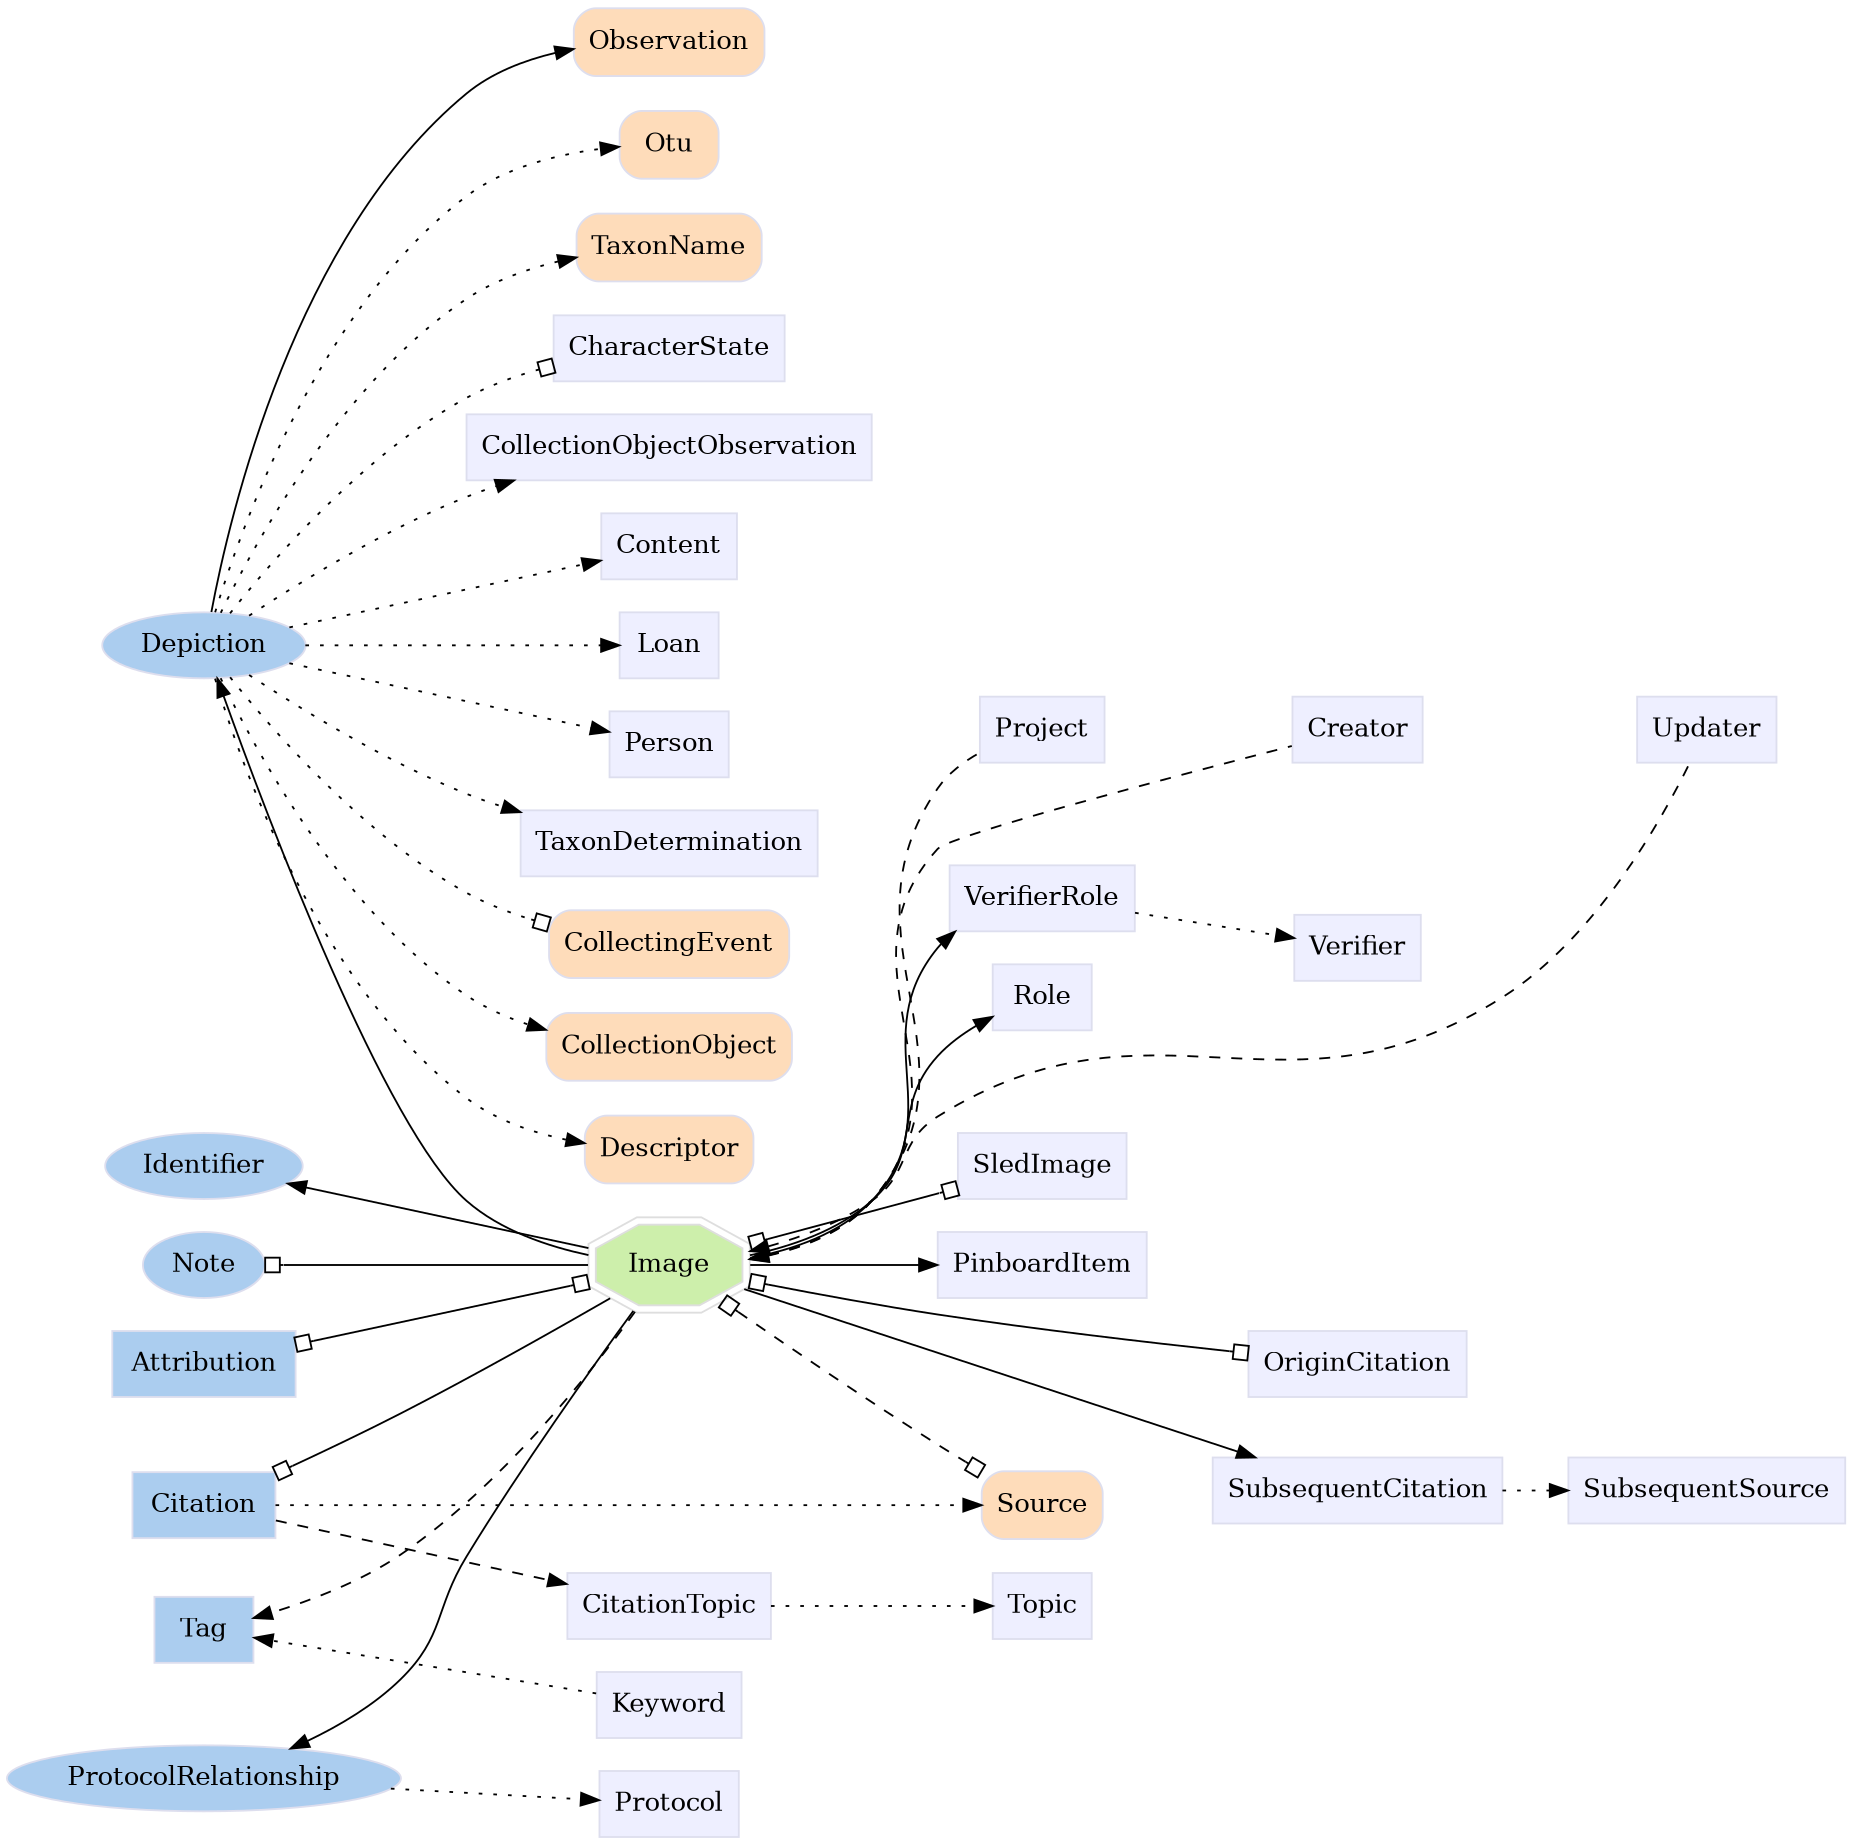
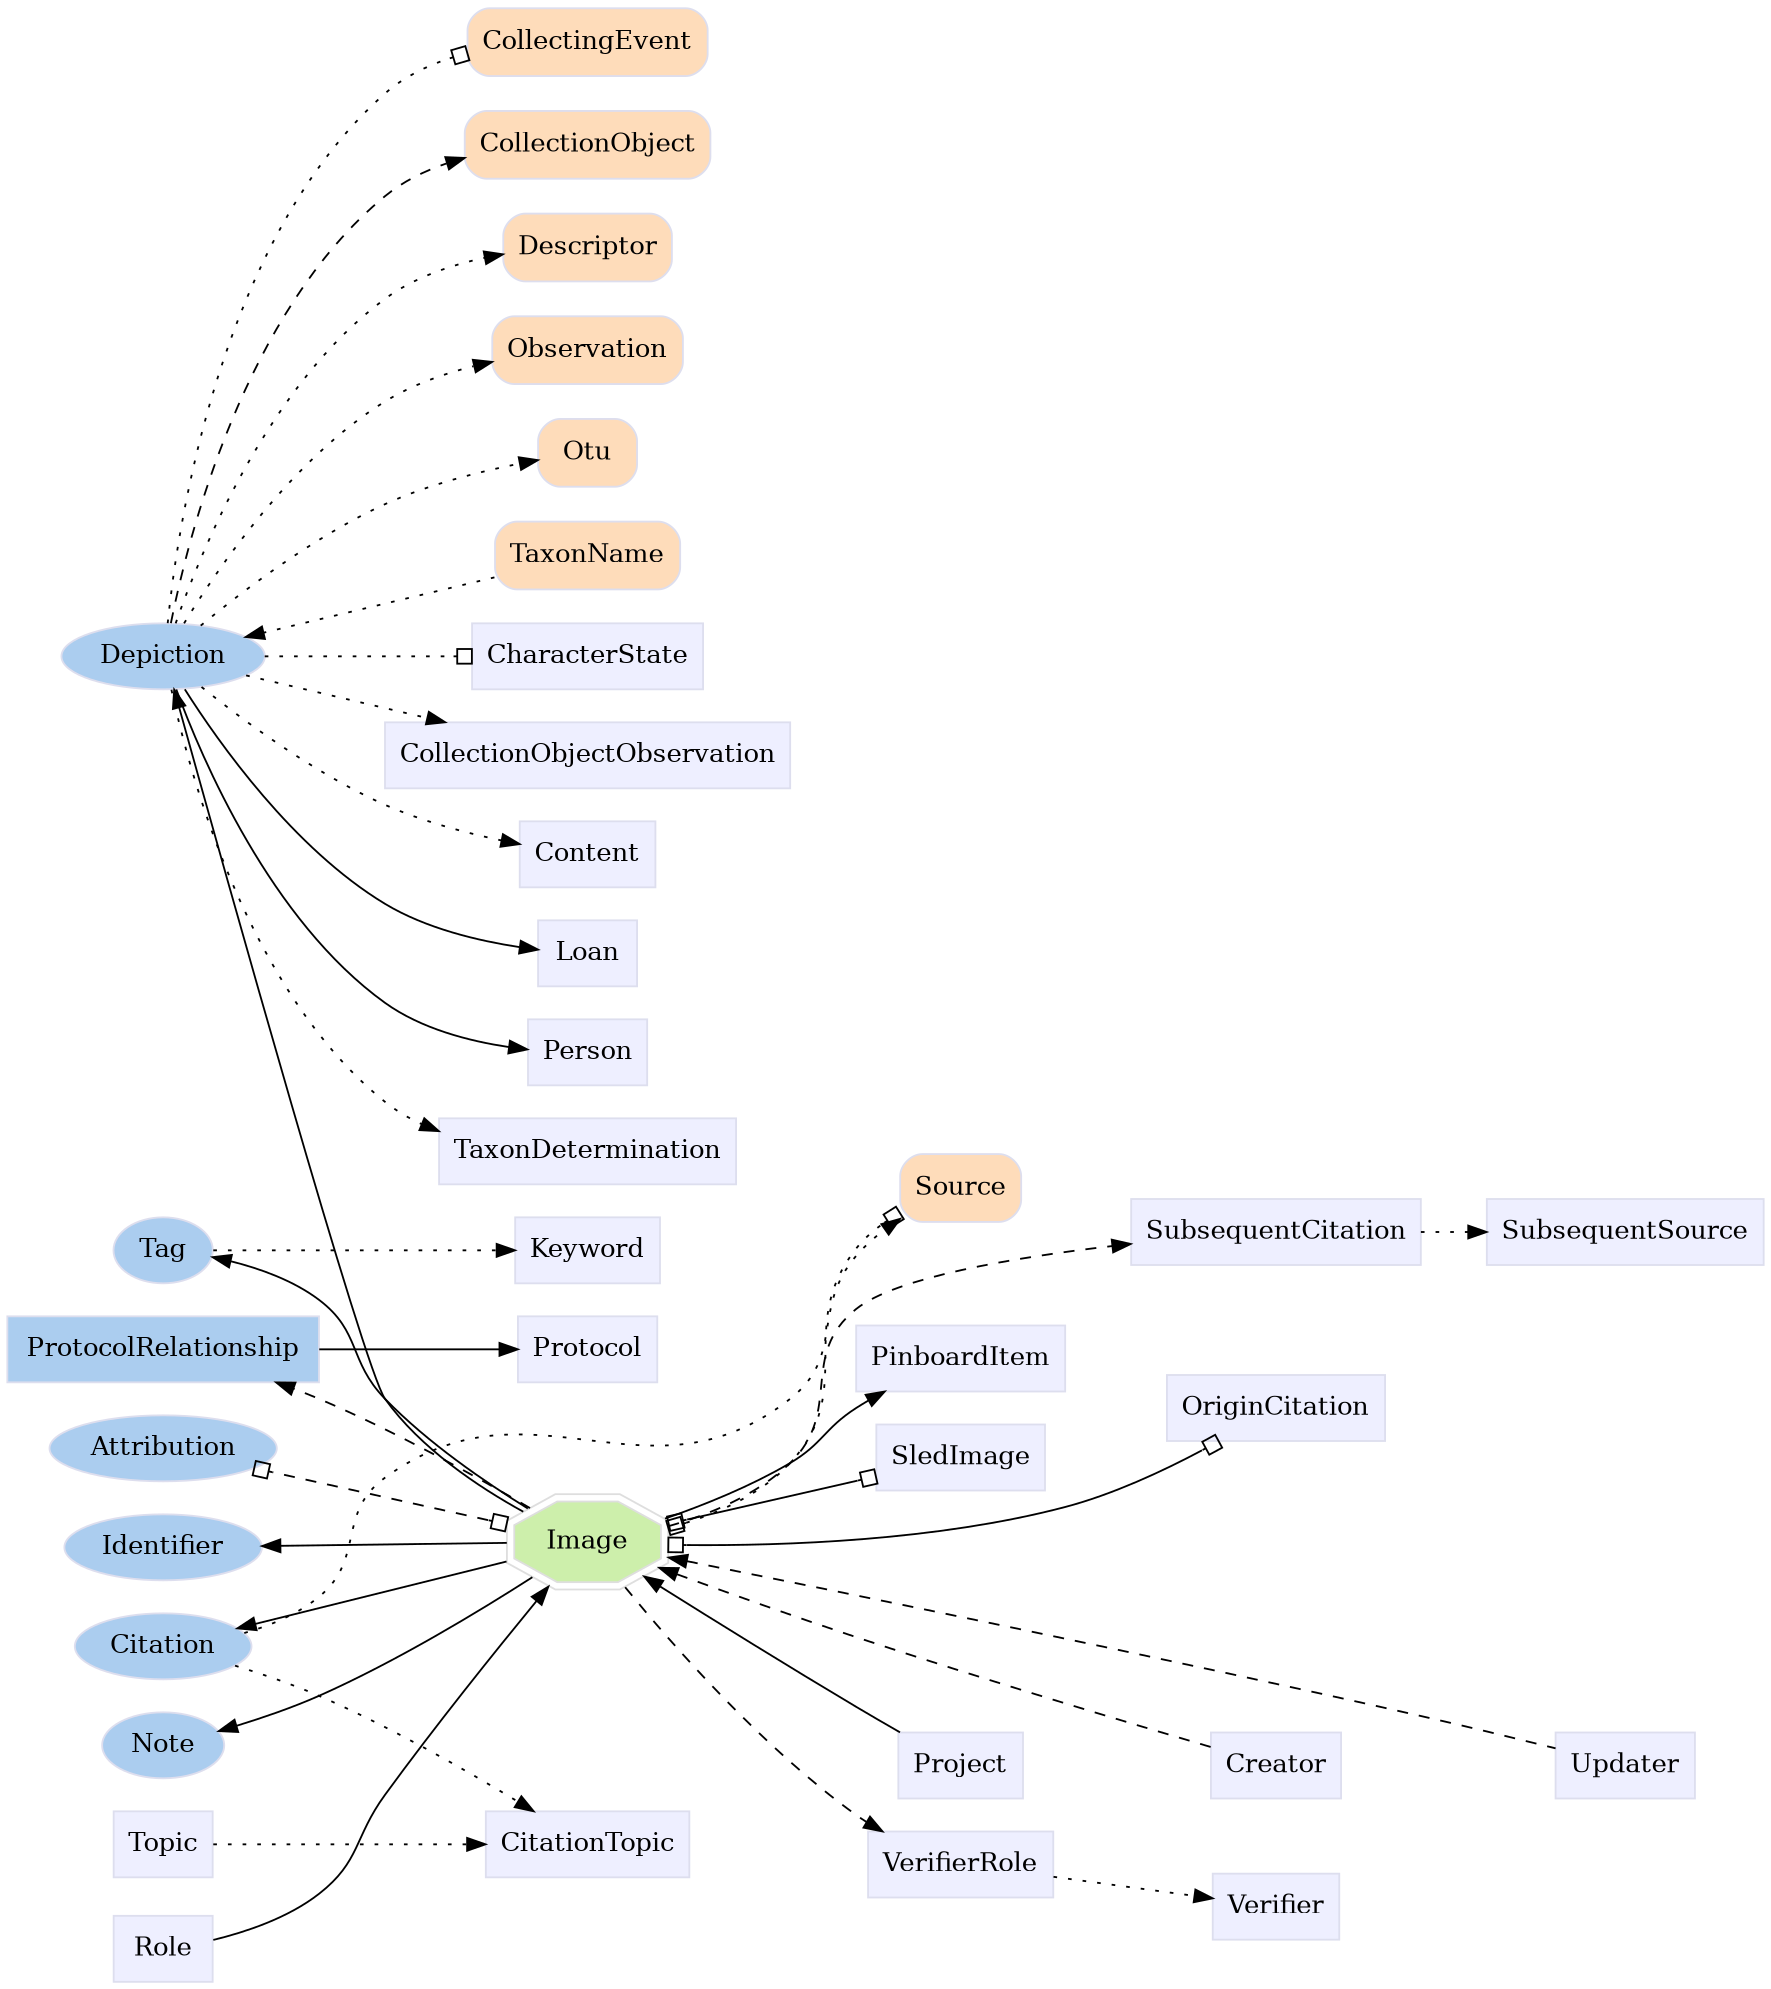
edge "Depiction" -> "Observation": style solid -> dotted
edge "Depiction" -> "TaxonName": reversed
edge "Depiction" -> "Loan": style dotted -> solid
edge "Depiction" -> "Person": style dotted -> solid
edge "Project" -> "Image": style dashed -> solid
edge "Depiction" -> "CollectionObject": style dotted -> dashed
edge "Image" -> "VerifierRole": style solid -> dashed
edge "Image" -> "Role": reversed
edge "Image" -> "Note": arrowhead obox -> normal
edge "Image" -- "Attribution": style solid -> dashed
node "Attribution": shape box -> ellipse
edge "Image" -> "SubsequentCitation": style solid -> dashed
edge "Image" -> "Citation": arrowhead obox -> normal
edge "Image" -- "Source": style dashed -> dotted
edge "Image" -> "Tag": style dashed -> solid
node "Citation": shape box -> ellipse
edge "Image" -> "ProtocolRelationship": style solid -> dashed
edge "Citation" -> "CitationTopic": style dashed -> dotted
edge "CitationTopic" -> "Topic": reversed
node "Tag": shape box -> ellipse
edge "Keyword" -> "Tag": reversed
node "ProtocolRelationship": shape ellipse -> box
edge "ProtocolRelationship" -> "Protocol": style dotted -> solid
